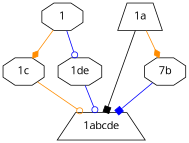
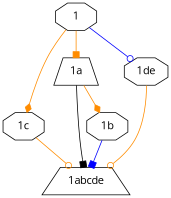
edge "1" -> "1a": added
node "7b": label "7b" -> "1b"
edge "1de" -> "1abcde": color blue -> darkorange
